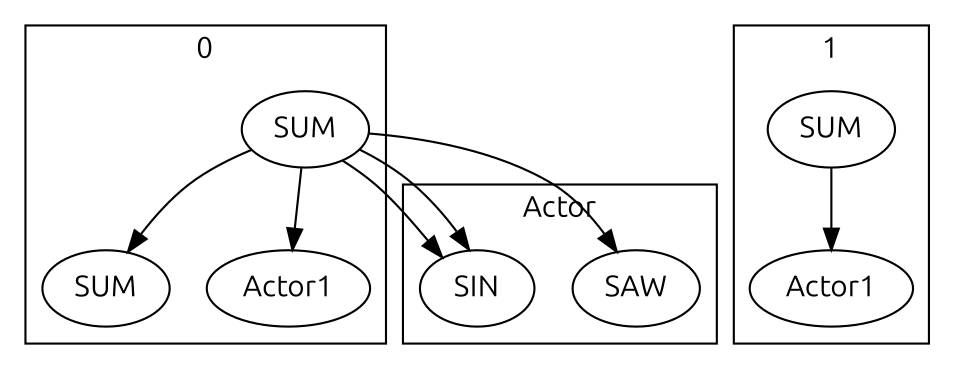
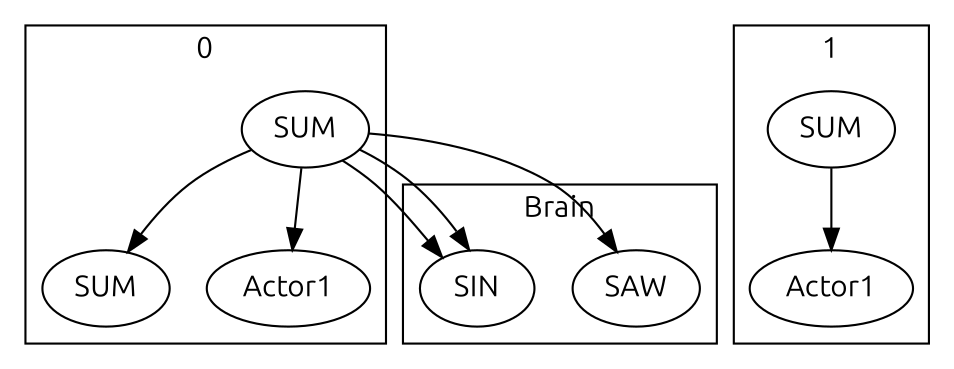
cluster "Actor": label "Actor" -> "Brain"
